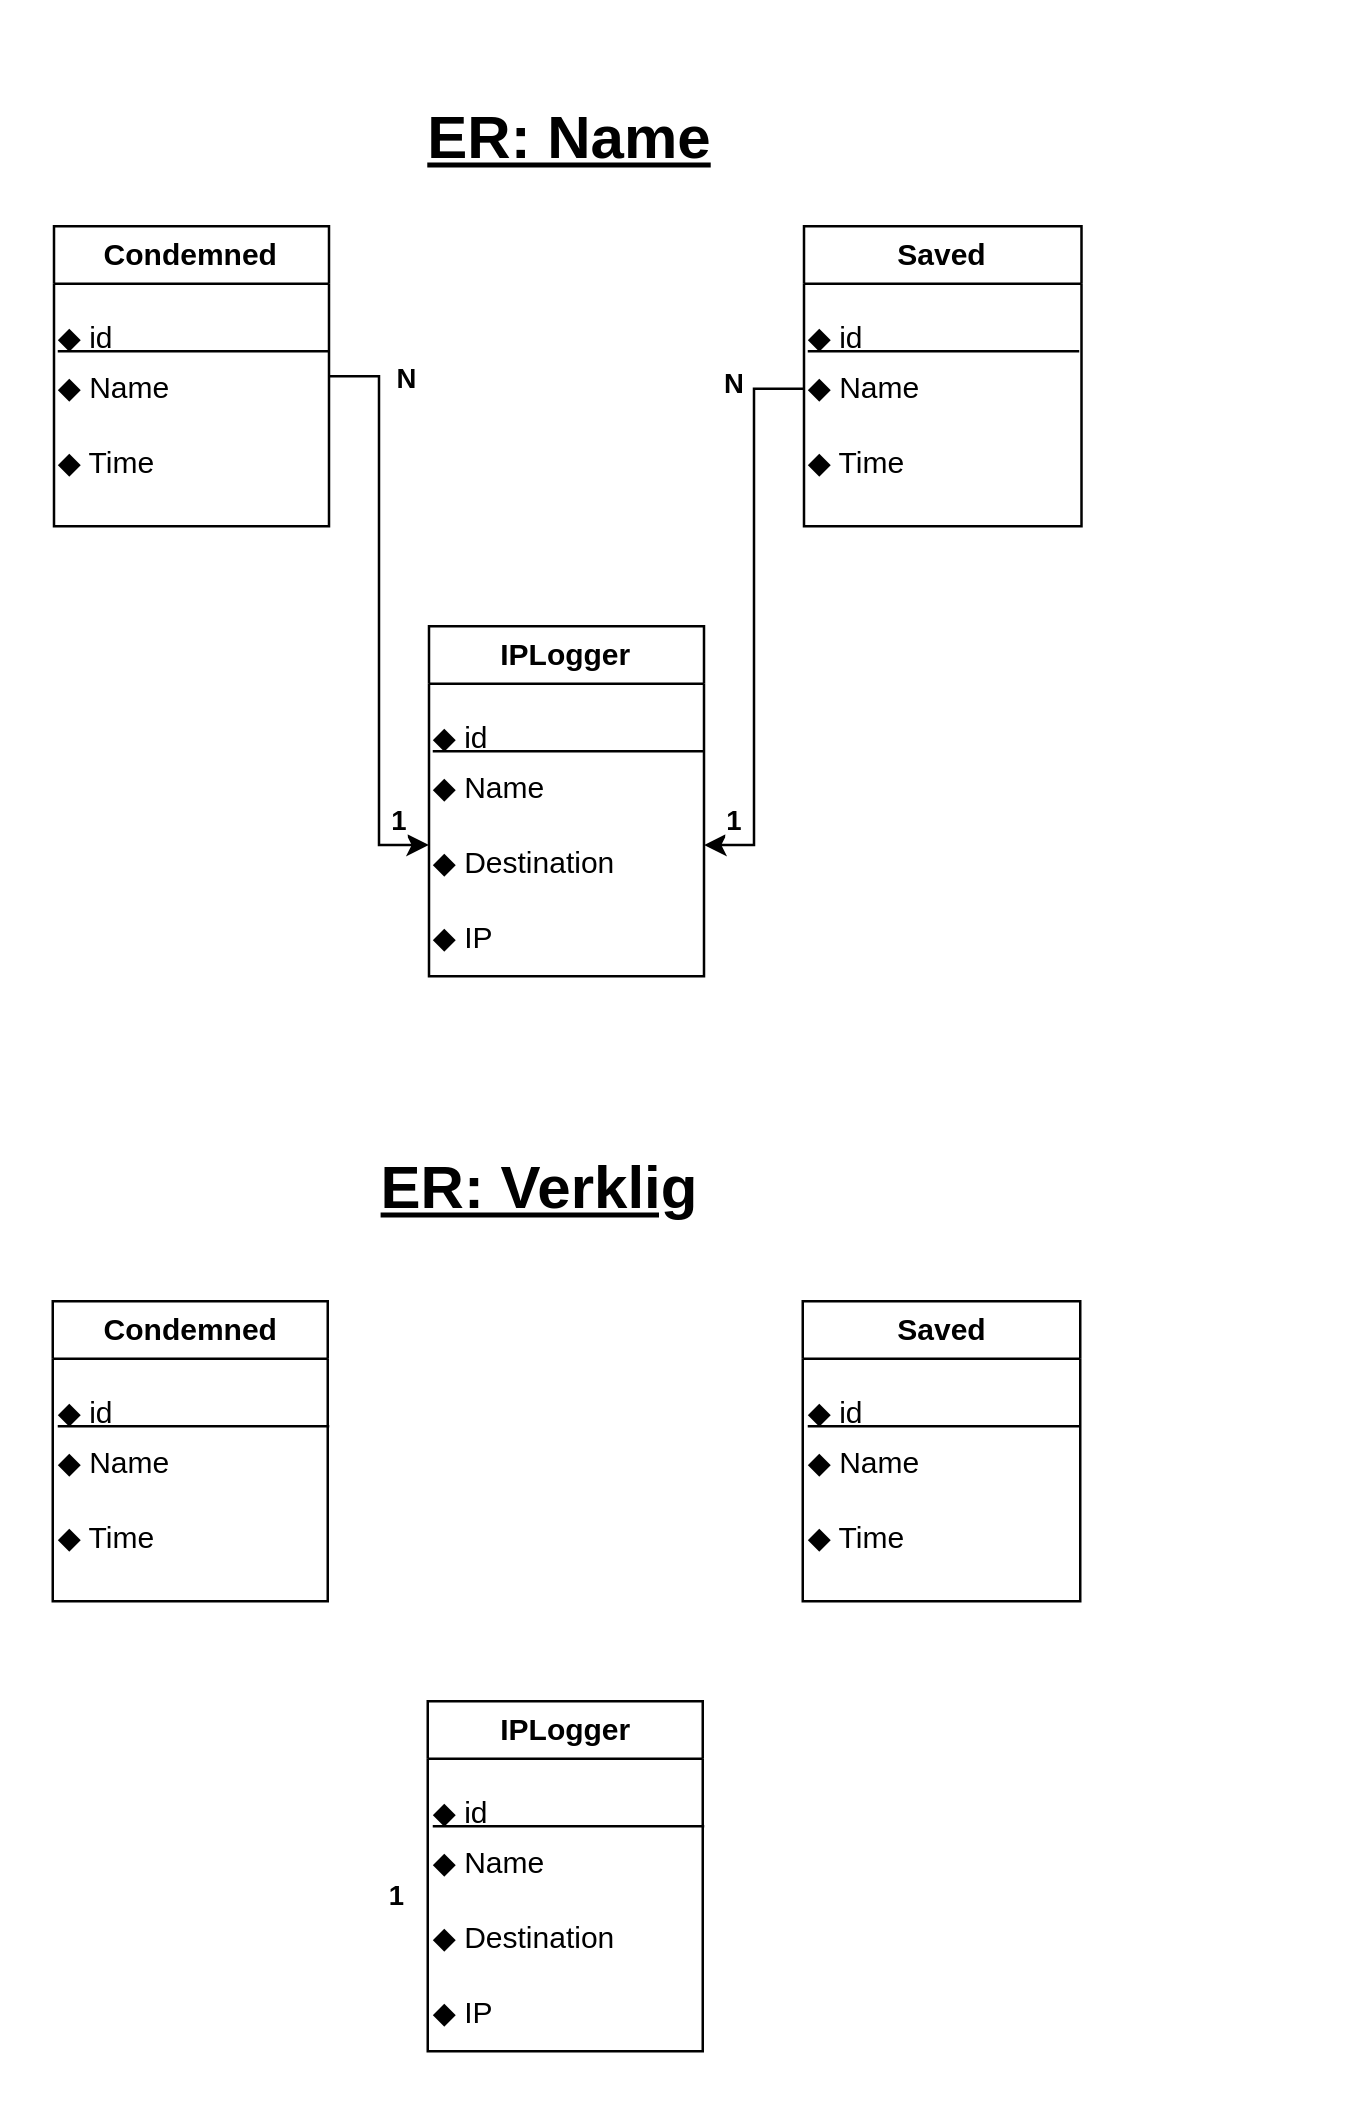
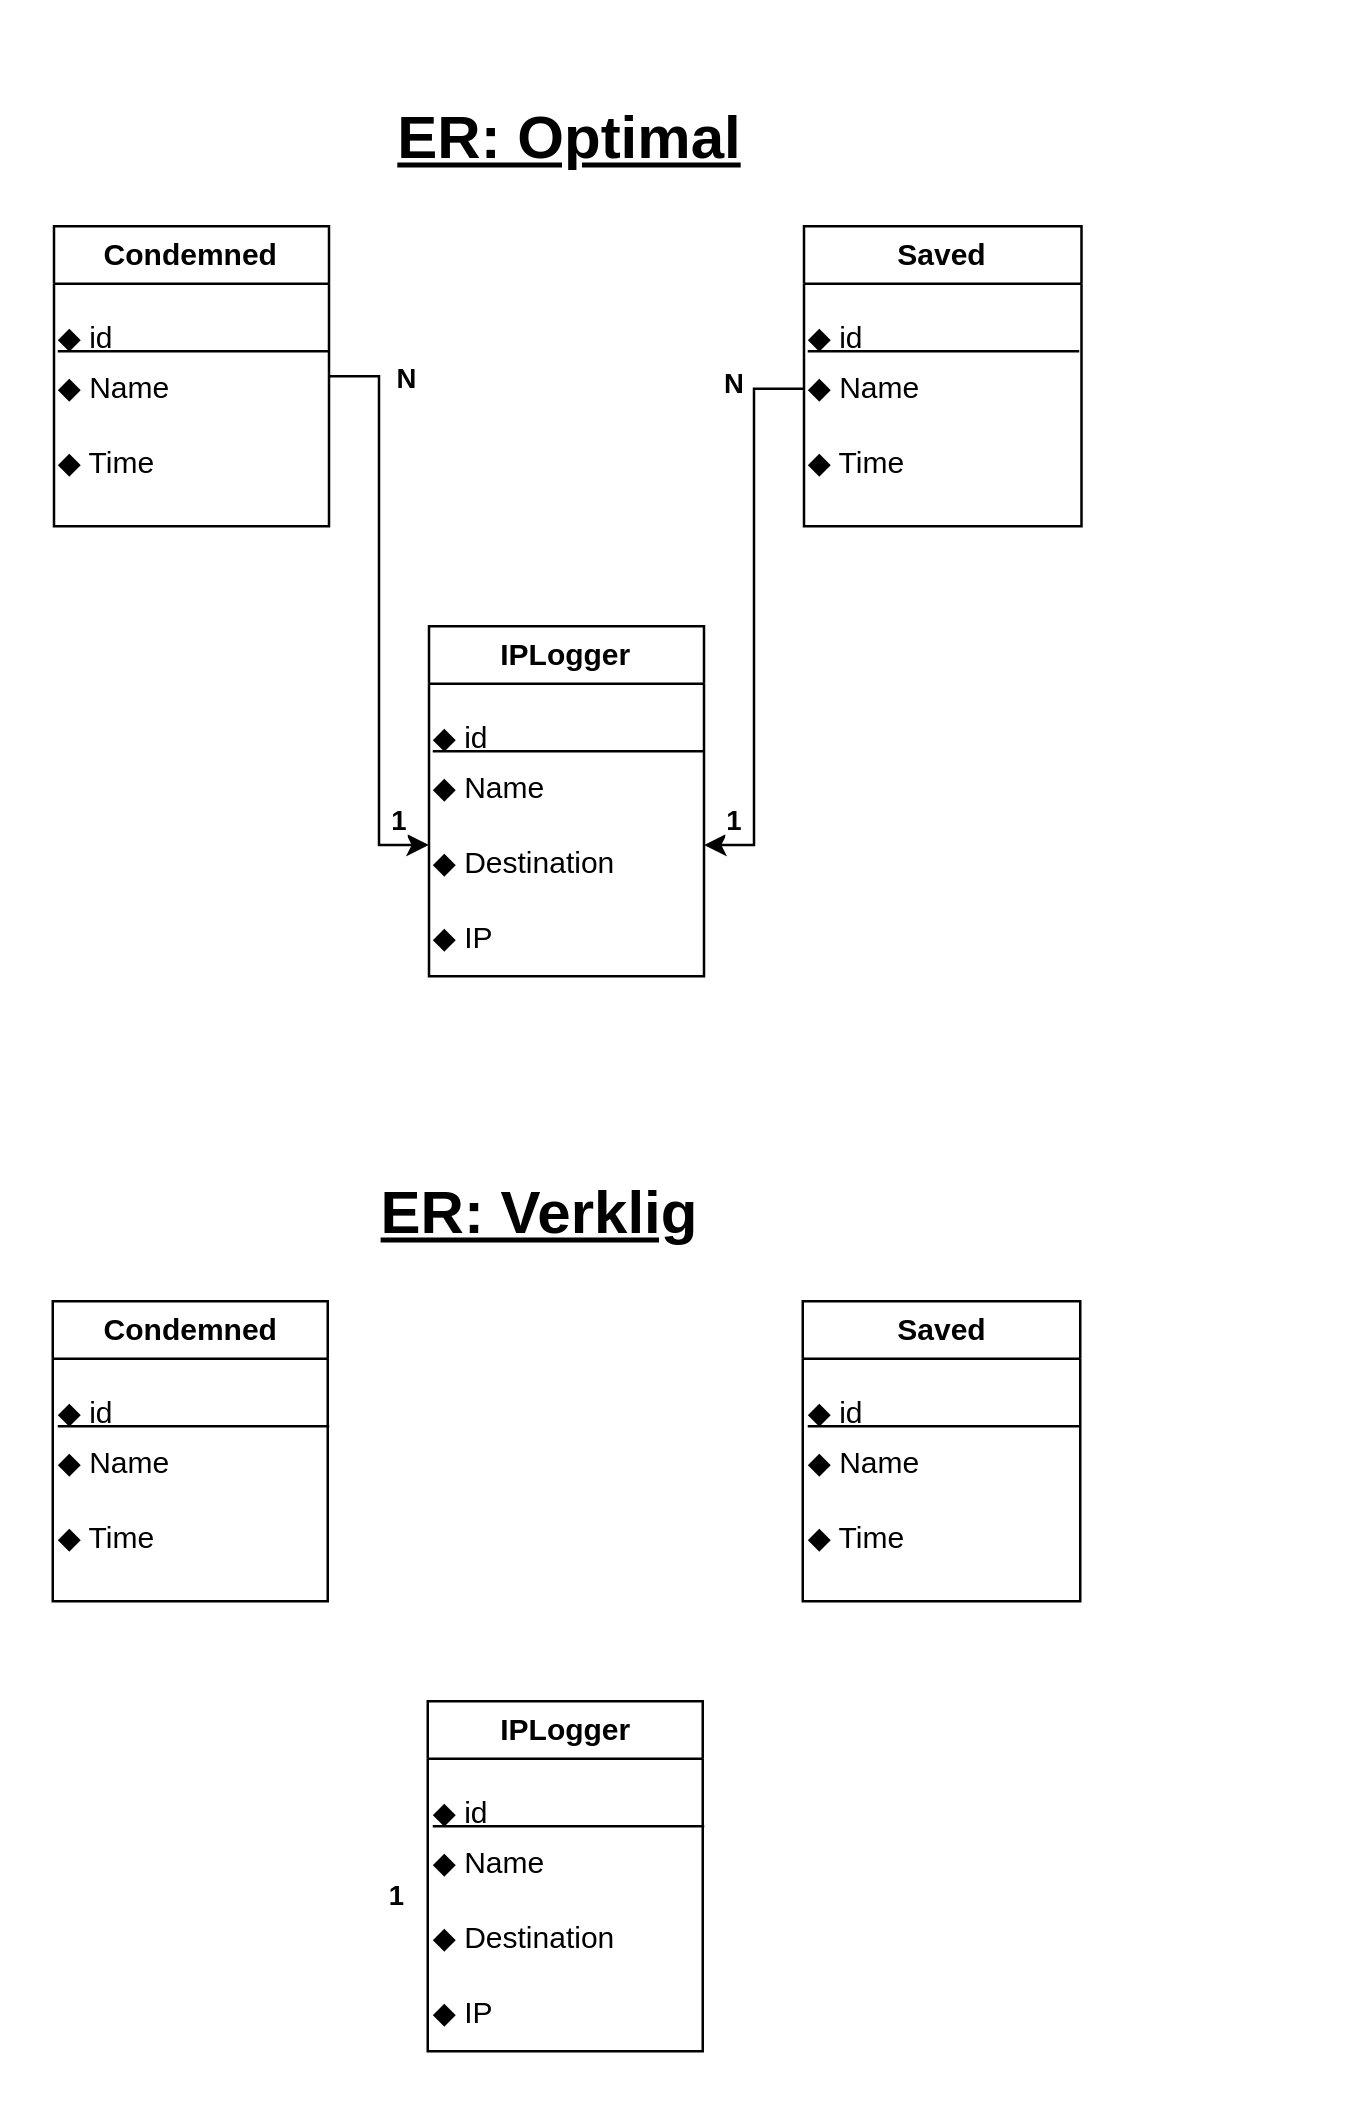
node "ER: Name": label "ER: Name" -> "ER: Optimal"
node "ER: Verklig": moved (538, 1189) -> (538, 1214)
